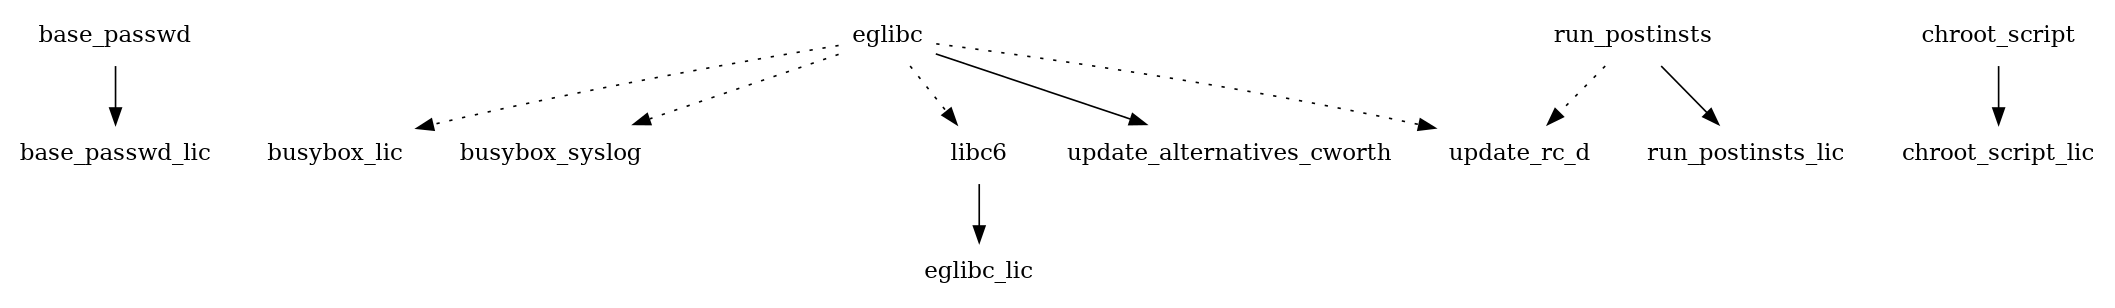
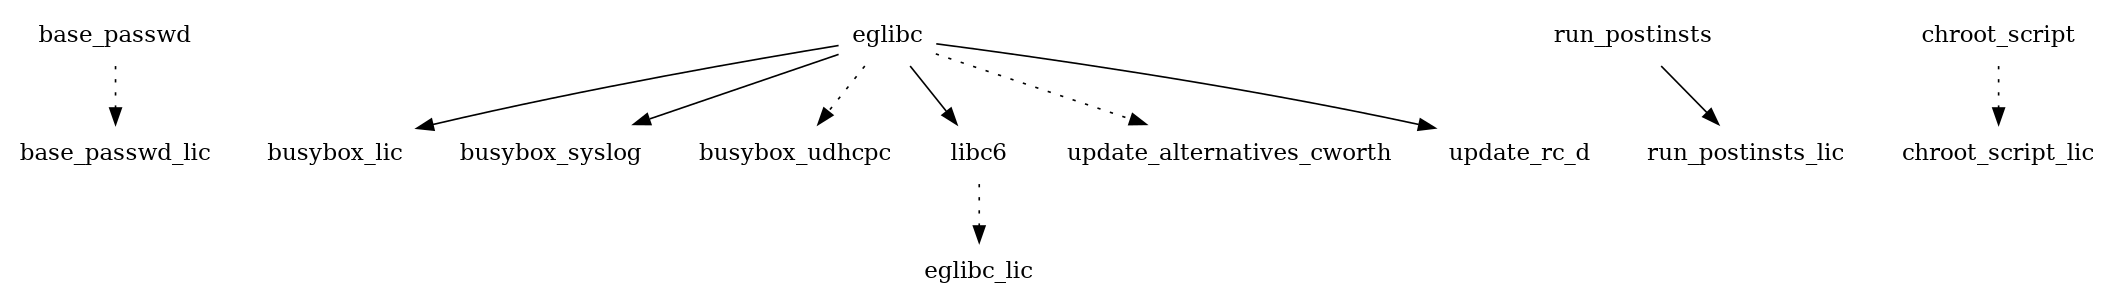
edge "eglibc" -> "update_rc_d": style dotted -> solid
edge "eglibc" -> "busybox_lic": style dotted -> solid
edge "eglibc" -> "update_alternatives_cworth": style solid -> dotted
edge "base_passwd" -> "base_passwd_lic": style solid -> dotted
edge "eglibc" -> "busybox_syslog": style dotted -> solid
edge "chroot_script" -> "chroot_script_lic": style solid -> dotted
edge "eglibc" -> "libc6": style dotted -> solid
edge "run_postinsts" -> "update_rc_d": removed
node "busybox_udhcpc": added
edge "libc6" -> "eglibc_lic": style solid -> dotted
